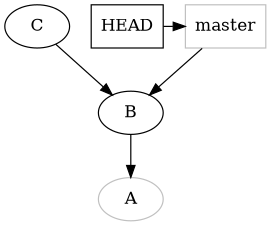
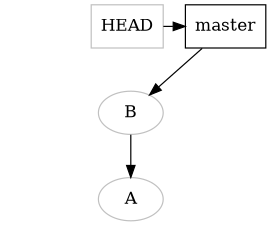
node "C": removed
node "HEAD": color black -> grey
node "master": color grey -> black
node "B": color black -> grey
